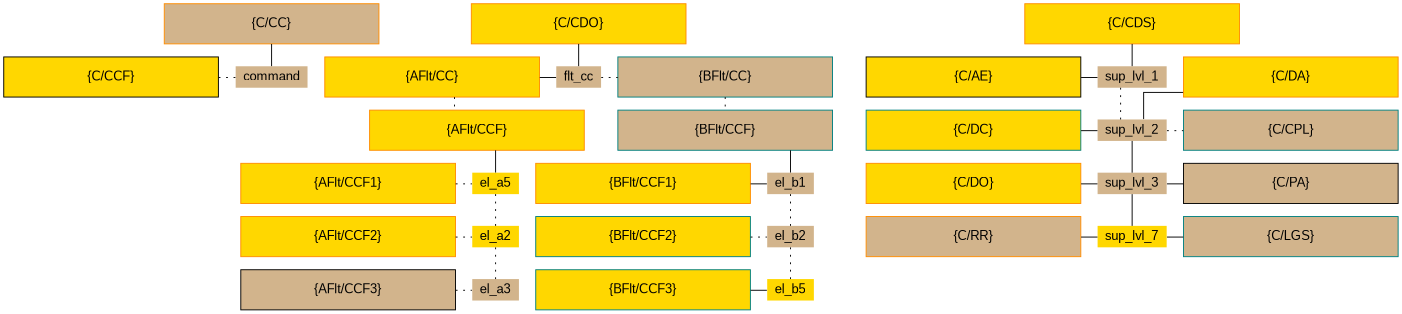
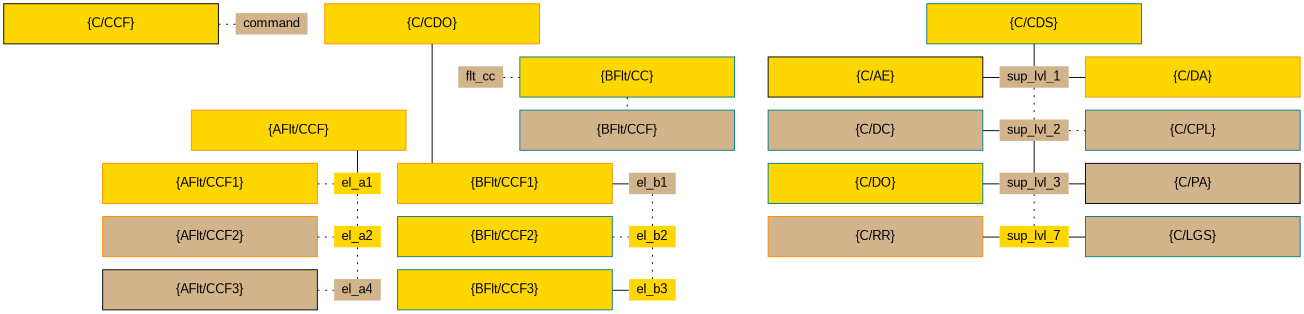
node "{C/CC}": removed
node "{C/CDS}": color darkorange -> teal
edge "{C/CDO}" -- "flt_cc": now "{C/CDO}" -- "{BFlt/CCF1}"
node "{AFlt/CC}": removed
node "{BFlt/CC}": fillcolor tan -> gold
edge "{C/DA}" -- "sup_lvl_2": now "{C/DA}" -- "sup_lvl_1"
node "{C/DC}": fillcolor gold -> tan
edge "{BFlt/CCF}" -- "el_b1": removed
node "el_a5": label "el_a5" -> "el_a1"
node "{C/DO}": color darkorange -> teal
edge "sup_lvl_3" -- "sup_lvl_7": style solid -> dotted
node "{AFlt/CCF2}": fillcolor gold -> tan
node "el_b2": fillcolor tan -> gold
node "el_a3": label "el_a3" -> "el_a4"
node "el_b5": label "el_b5" -> "el_b3"
